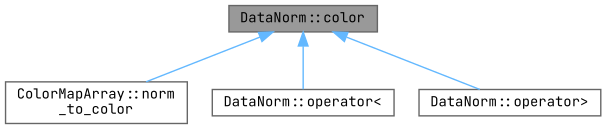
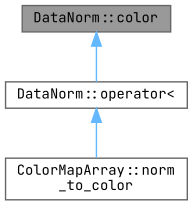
edge "ColorMapArray::norm _to_color" -> "DataNorm::color": now "ColorMapArray::norm _to_color" -> "DataNorm::operator<"
node "DataNorm::operator>": removed
